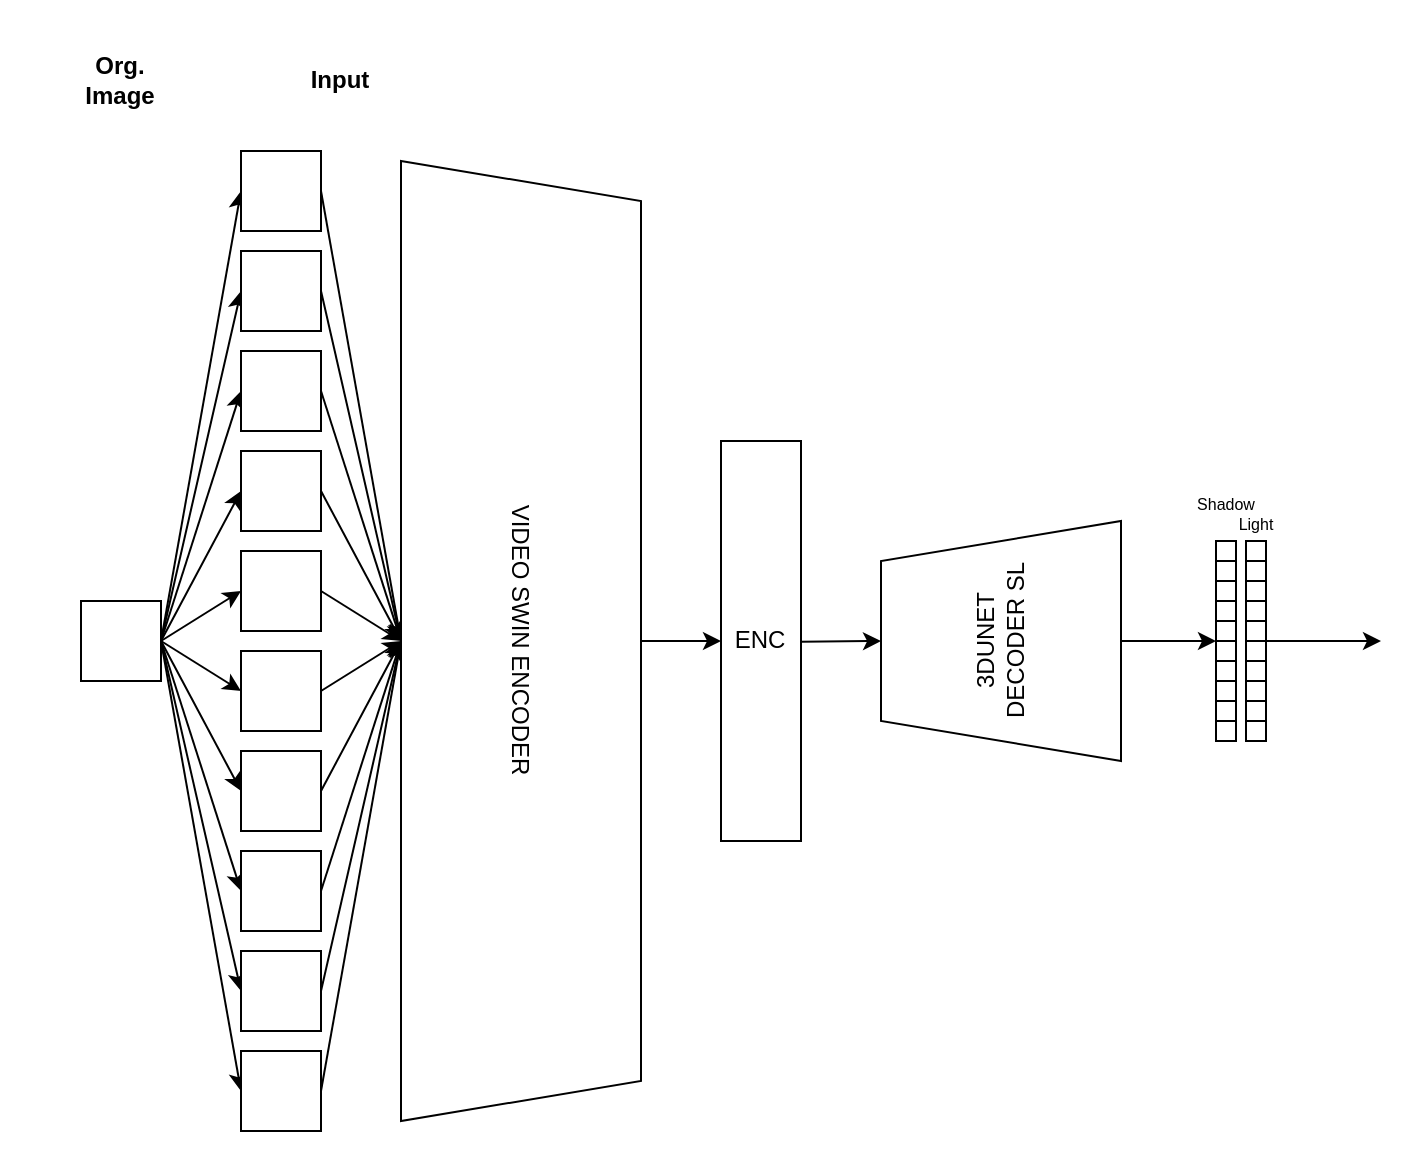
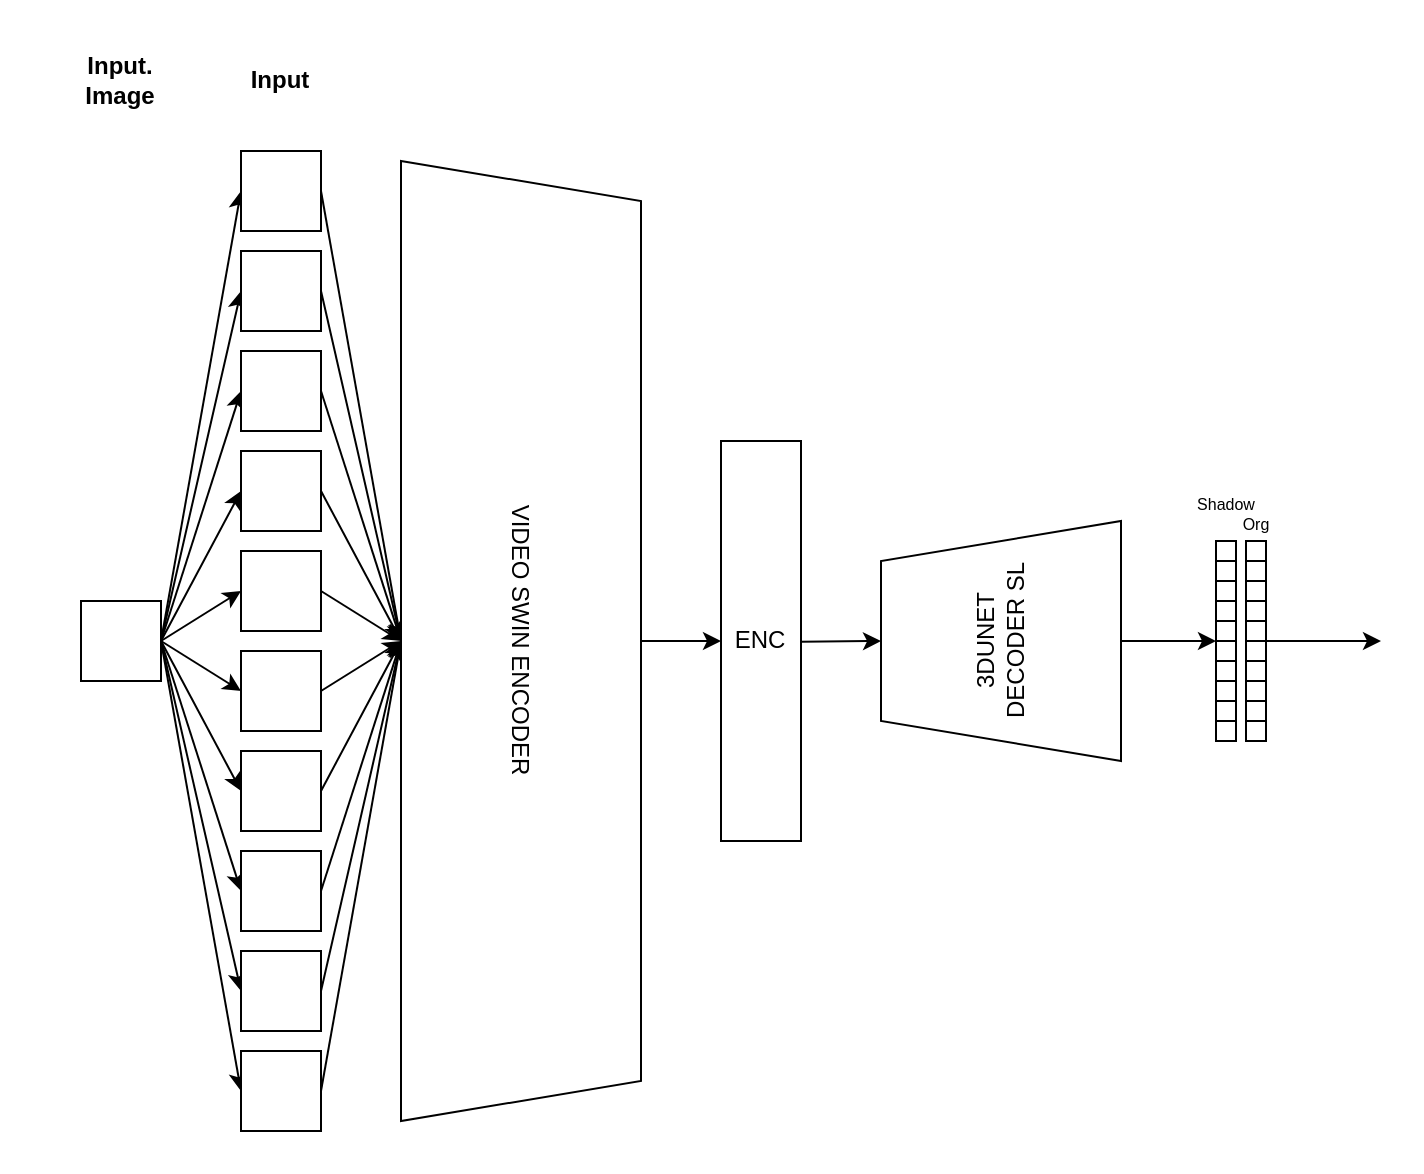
node "Org. Image": label "Org. Image" -> "Input. Image"
node "Input": moved (341, 81) -> (281, 81)
node "Light": label "Light" -> "Org"
